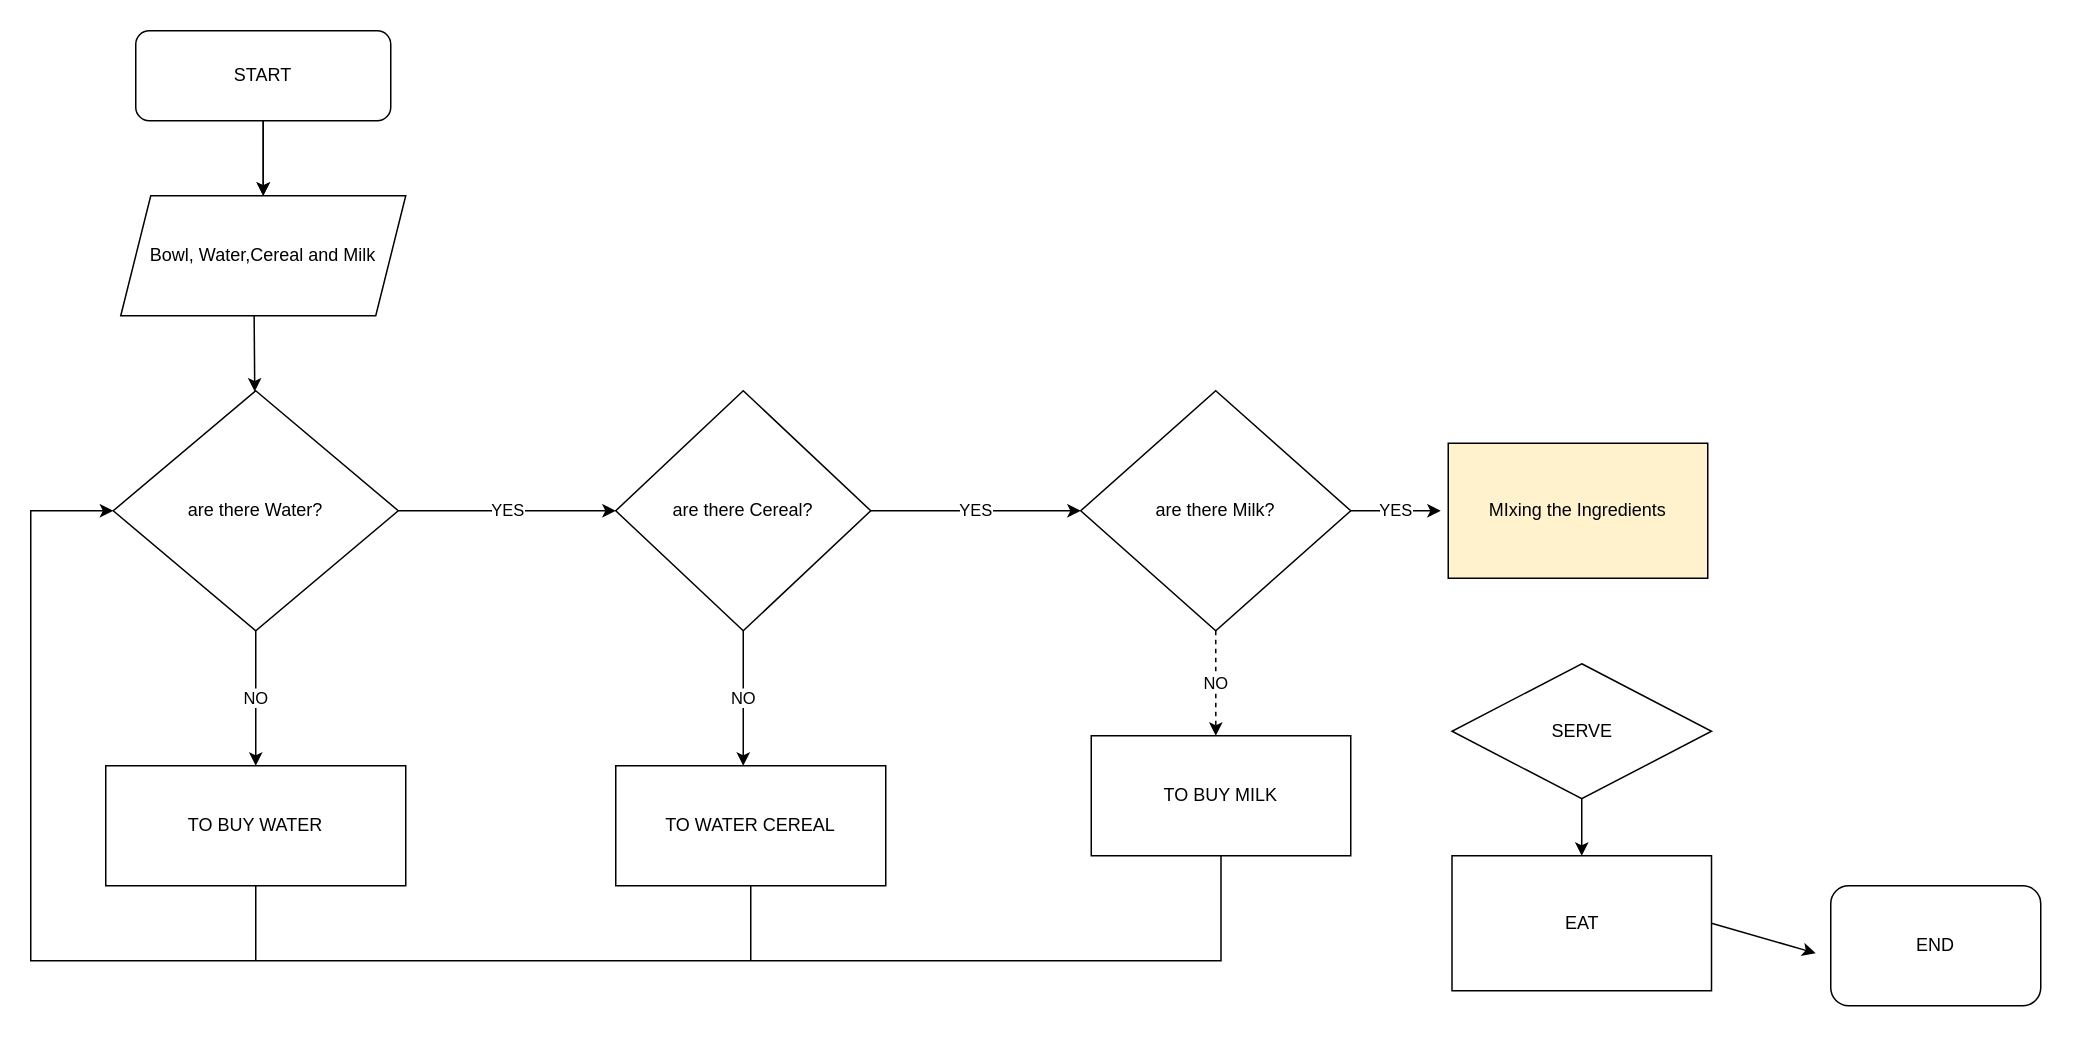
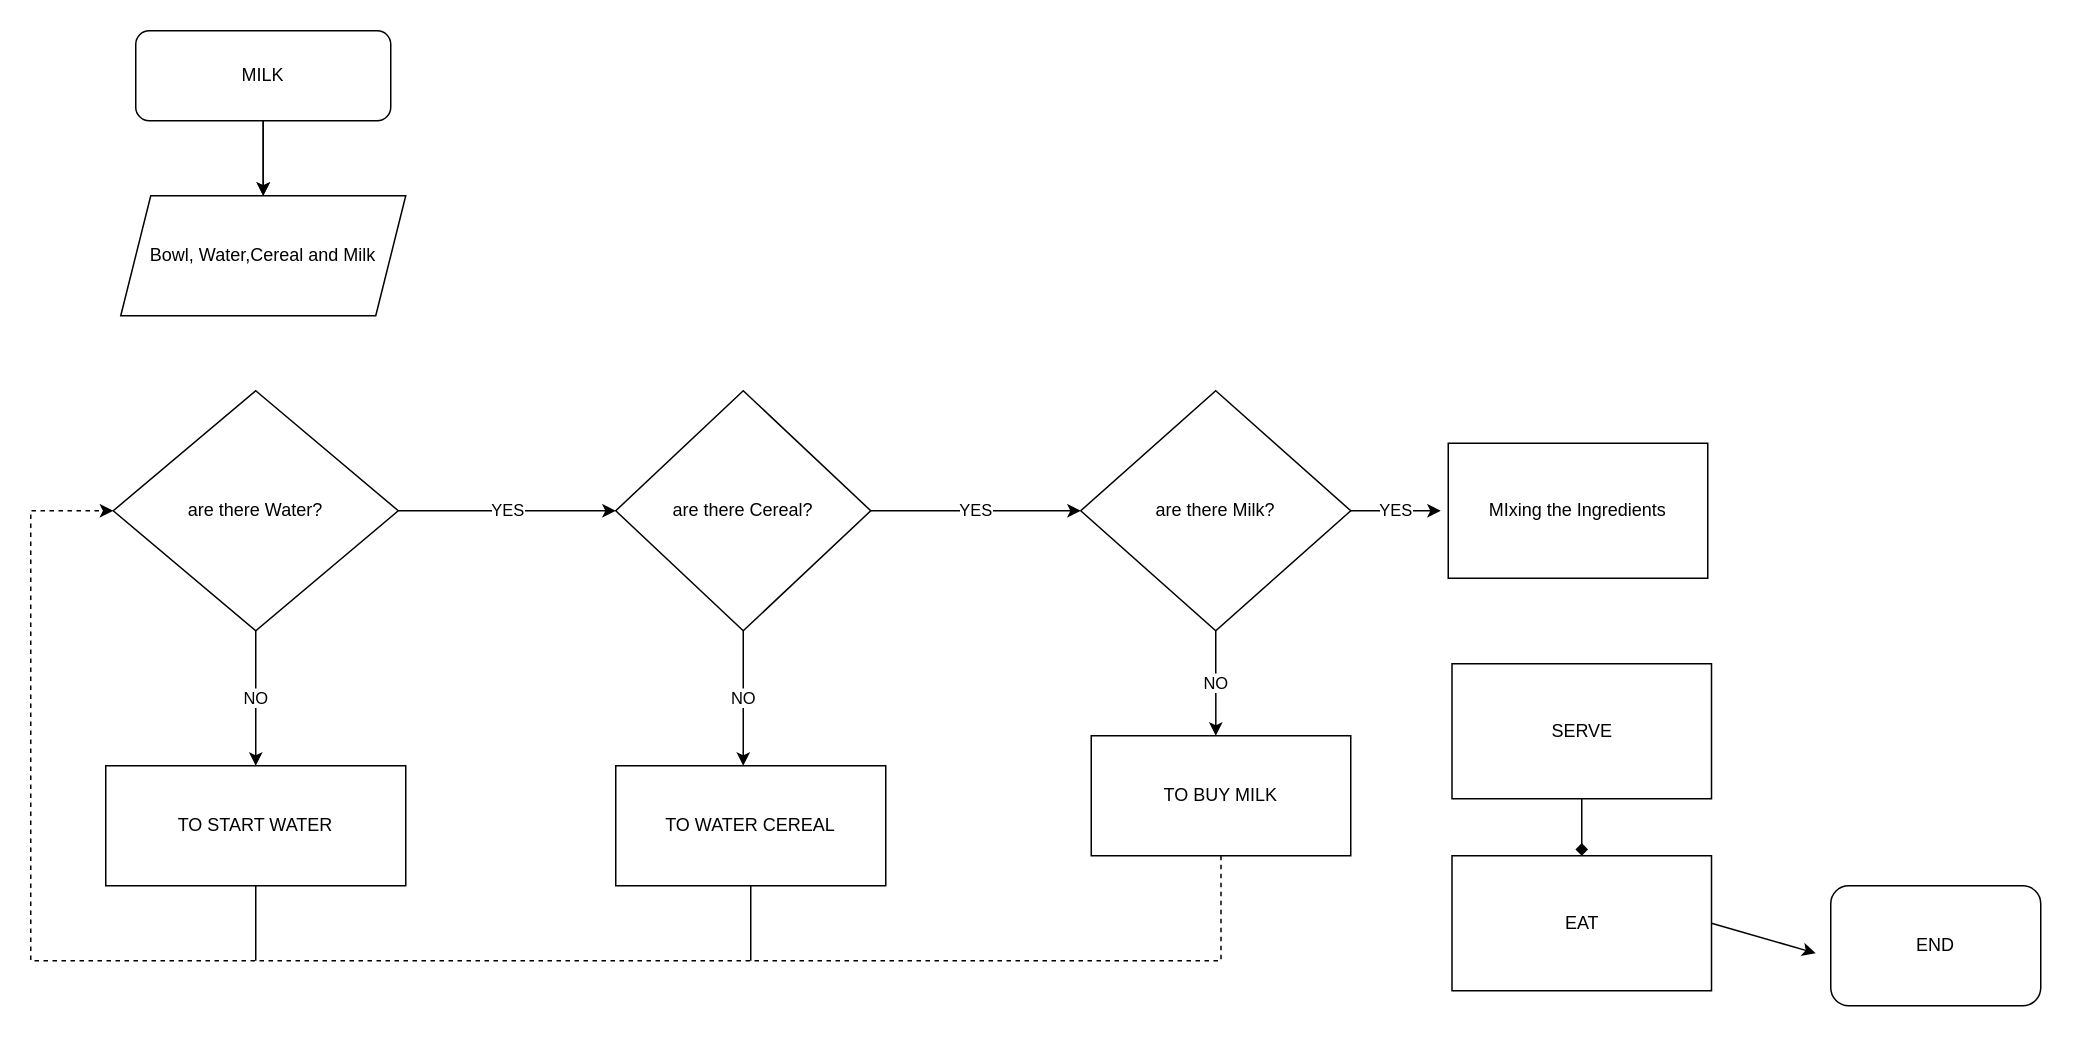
node "START": label "START" -> "MILK"
edge "Bowl, Water,Cereal and Milk" -> "are there Water?": removed
node "MIxing the Ingredients": fillcolor #fff2cc -> #ffffff
edge "are there Milk?" -> "TO BUY MILK": style dashed -> solid
node "SERVE": shape diamond -> rectangle
node "TO BUY WATER": label "TO BUY WATER" -> "TO START WATER"
edge "SERVE" -> "EAT": arrowhead classic -> diamond
edge "TO BUY MILK" -> "are there Water?": style solid -> dashed
